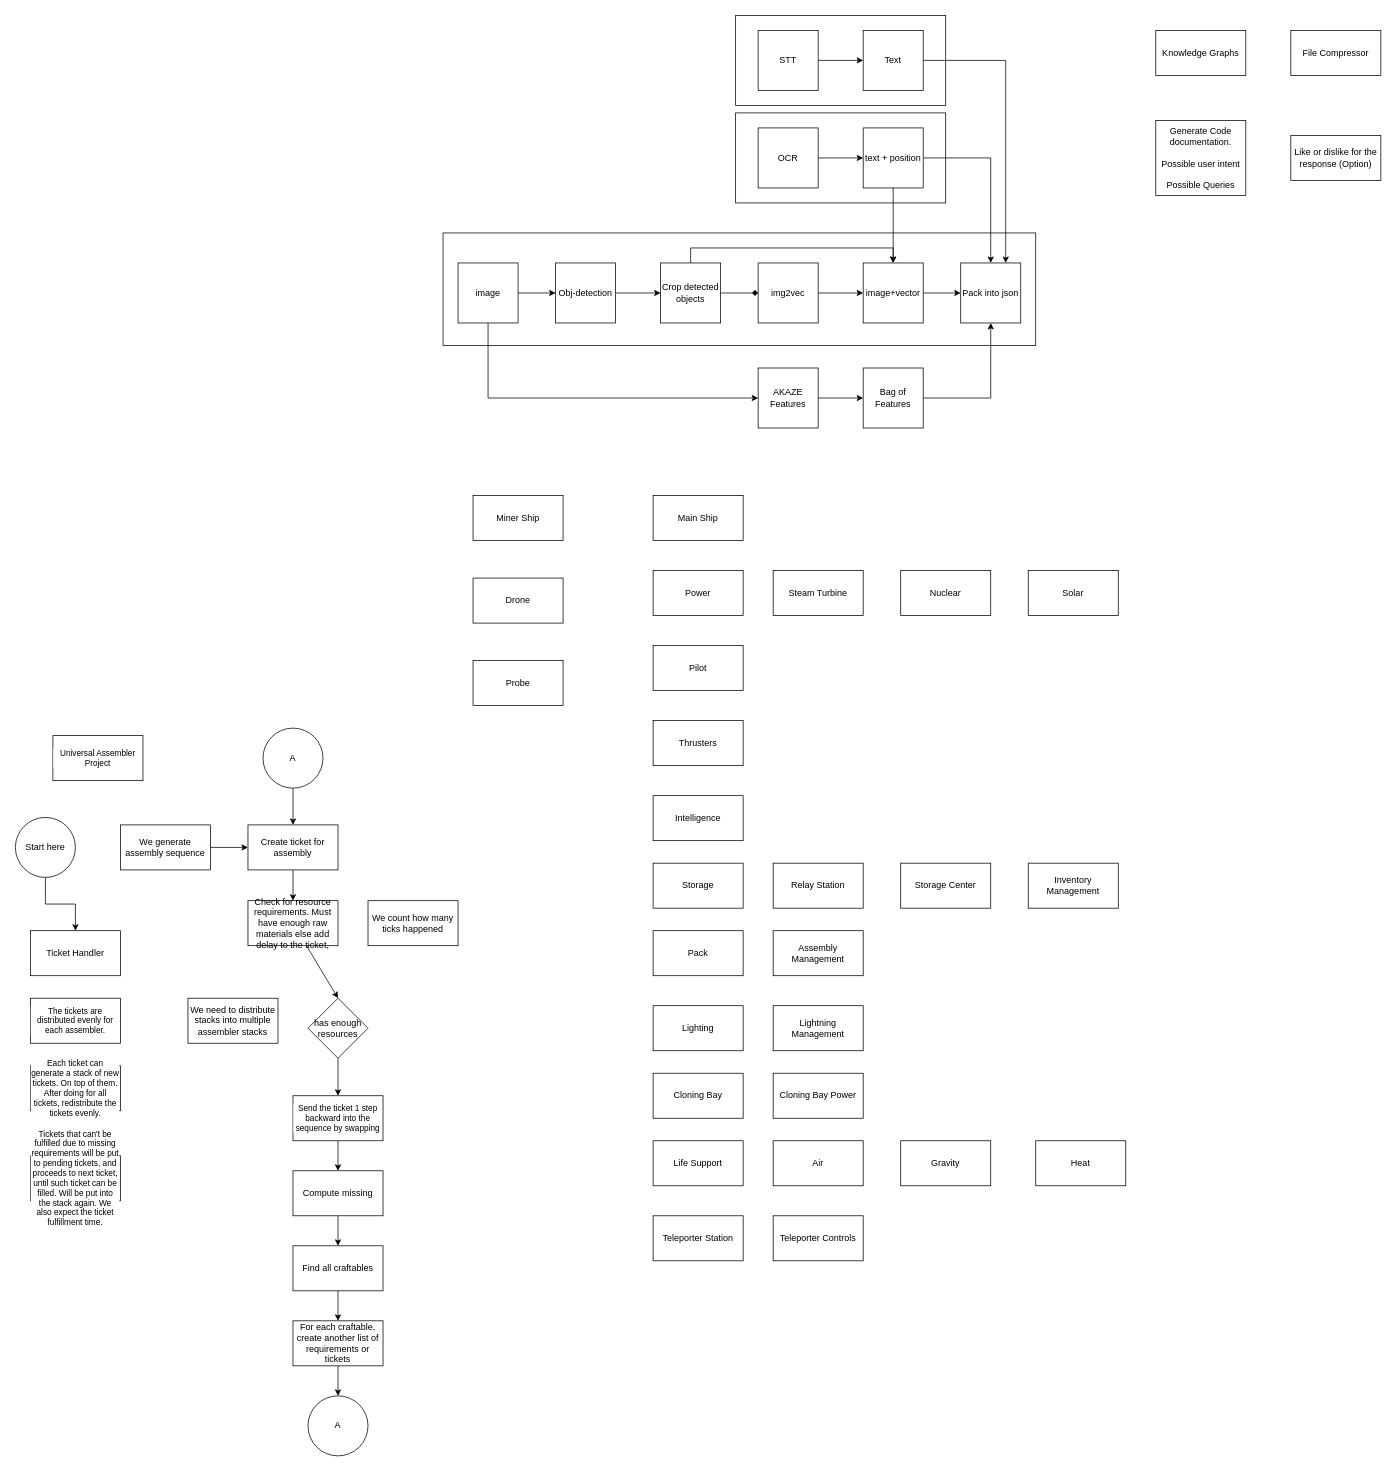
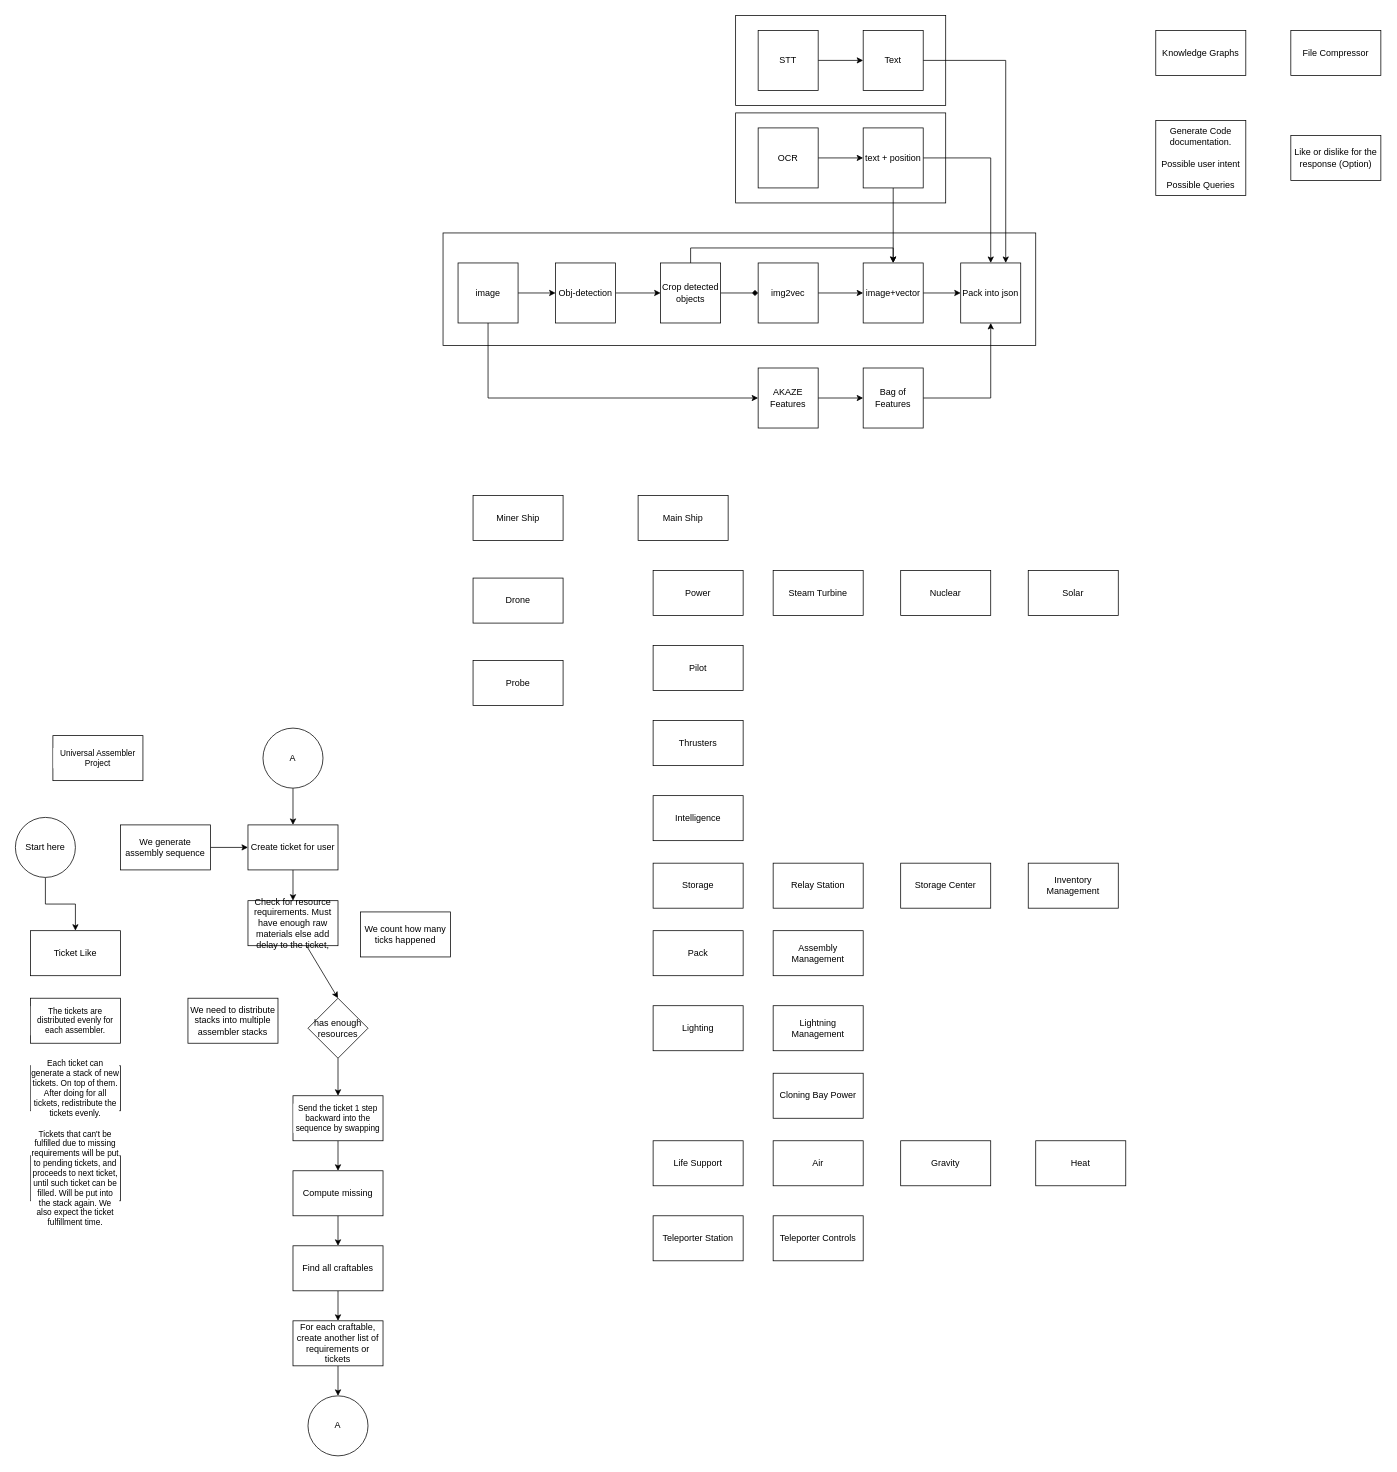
node "Main Ship": moved (698, 518) -> (683, 518)
node "Create ticket for assembly": label "Create ticket for assembly" -> "Create ticket for user"
node "We count how many ticks happened": moved (413, 923) -> (405, 934)
node "Ticket Handler": label "Ticket Handler" -> "Ticket Like"
node "Cloning Bay": removed
